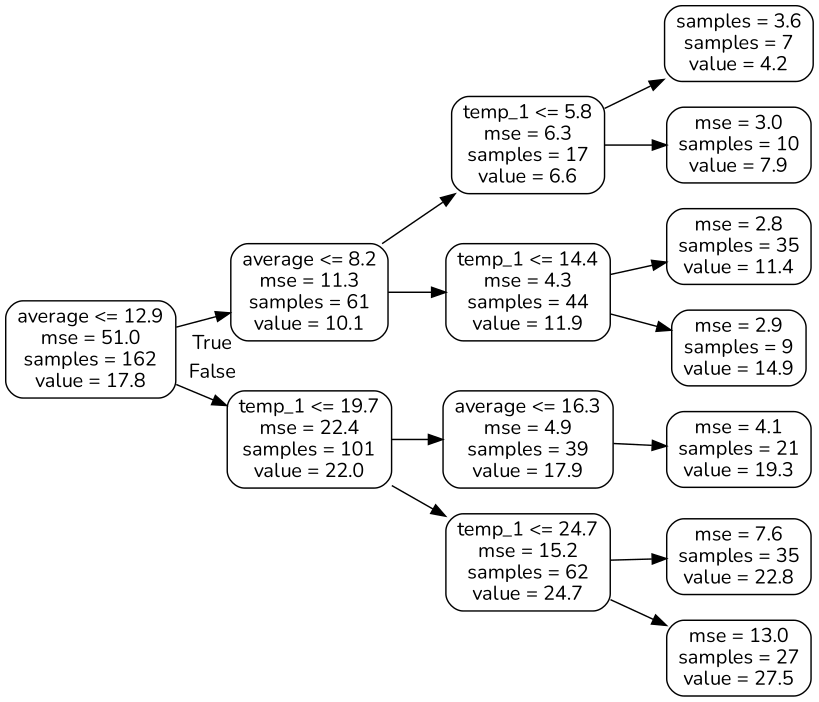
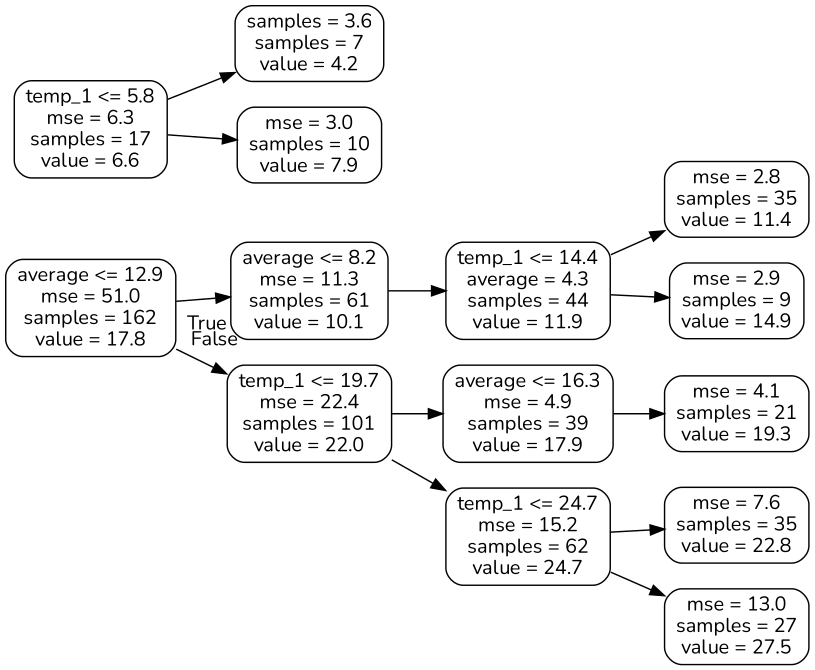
edge "average <= 8.2 mse = 11.3 samples = 61 value = 10.1" -> "temp_1 <= 5.8 mse = 6.3 samples = 17 value = 6.6": removed
node "temp_1 <= 14.4 mse = 4.3 samples = 44 value = 11.9": label "temp_1 <= 14.4 mse = 4.3 samples = 44 value = 11.9" -> "temp_1 <= 14.4 average = 4.3 samples = 44 value = 11.9"
